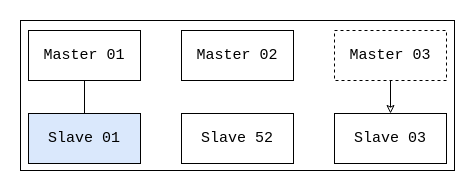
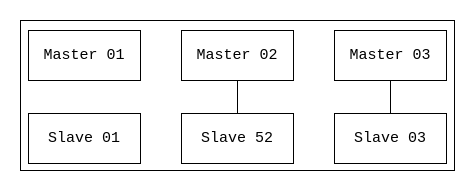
node "Master 03": style dashed -> solid
edge "Master 01" -- "Slave 01": removed
edge "Master 02" -- "Slave 52": added
edge "Master 03" -> "Slave 03": arrowhead classic -> none
node "Slave 01": fillcolor #dae8fc -> #ffffff
